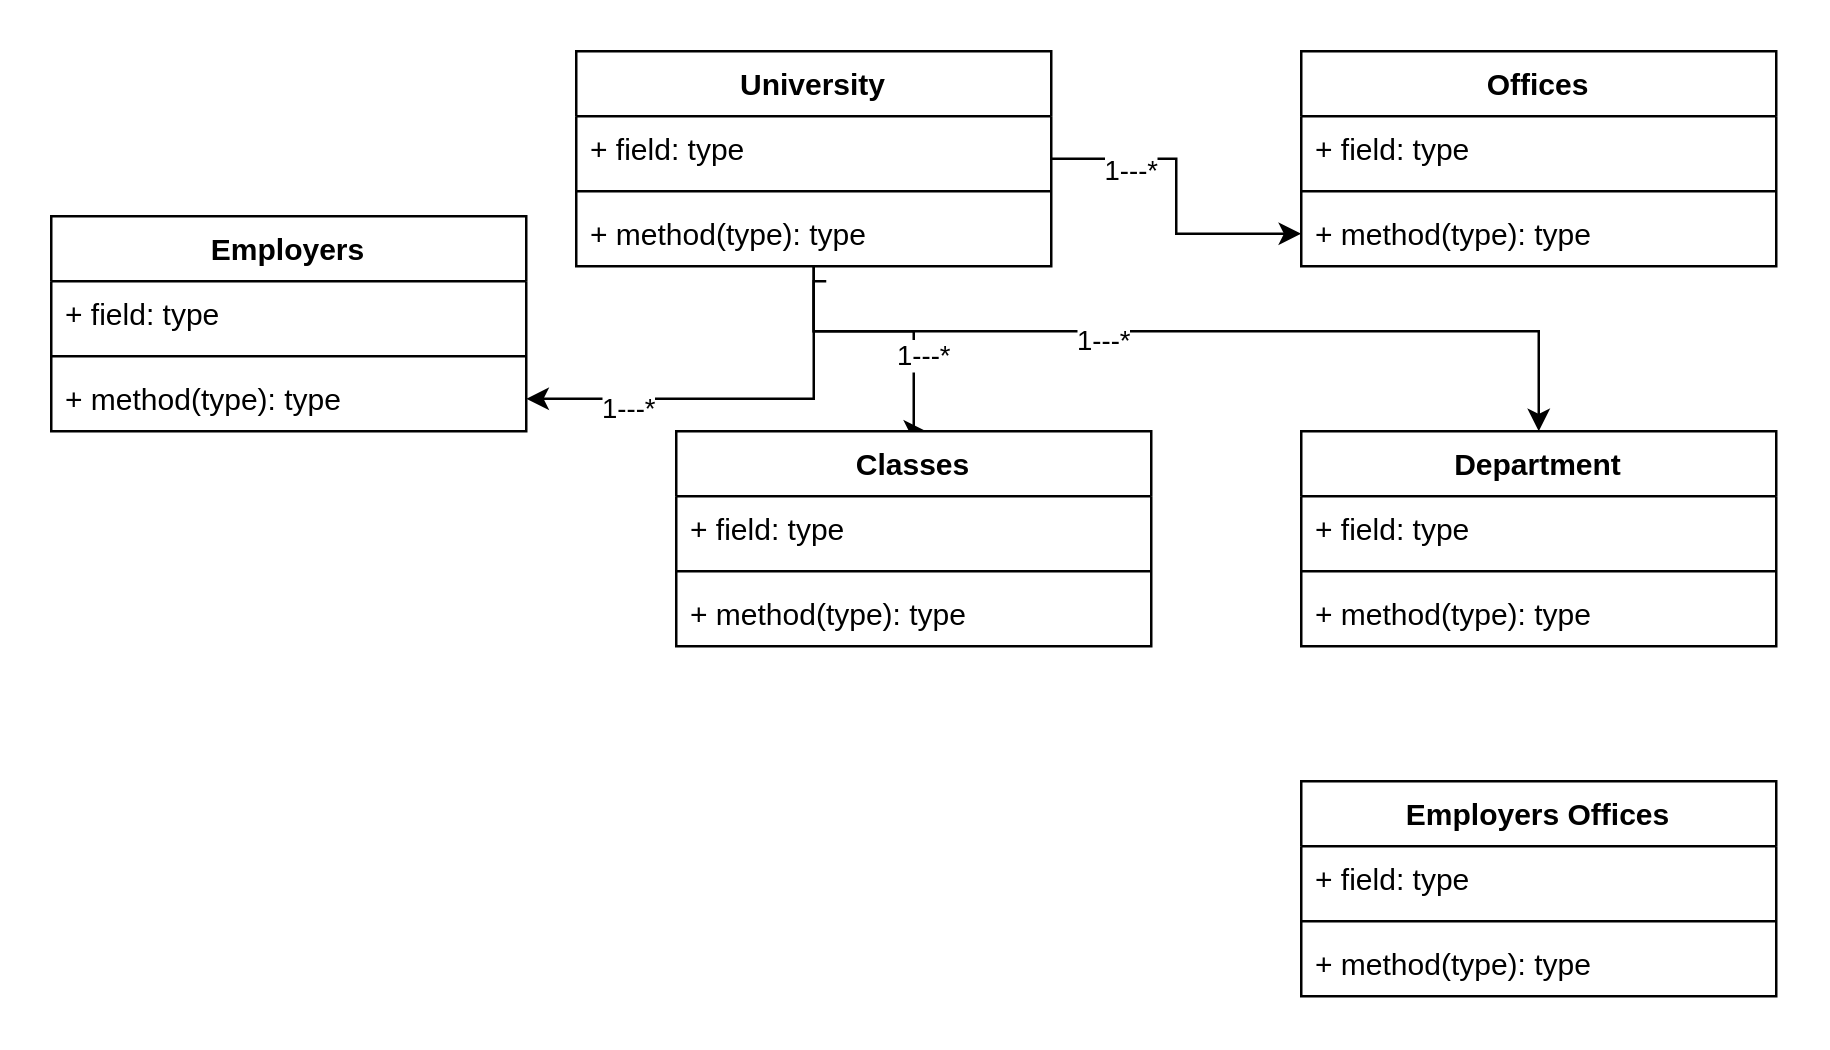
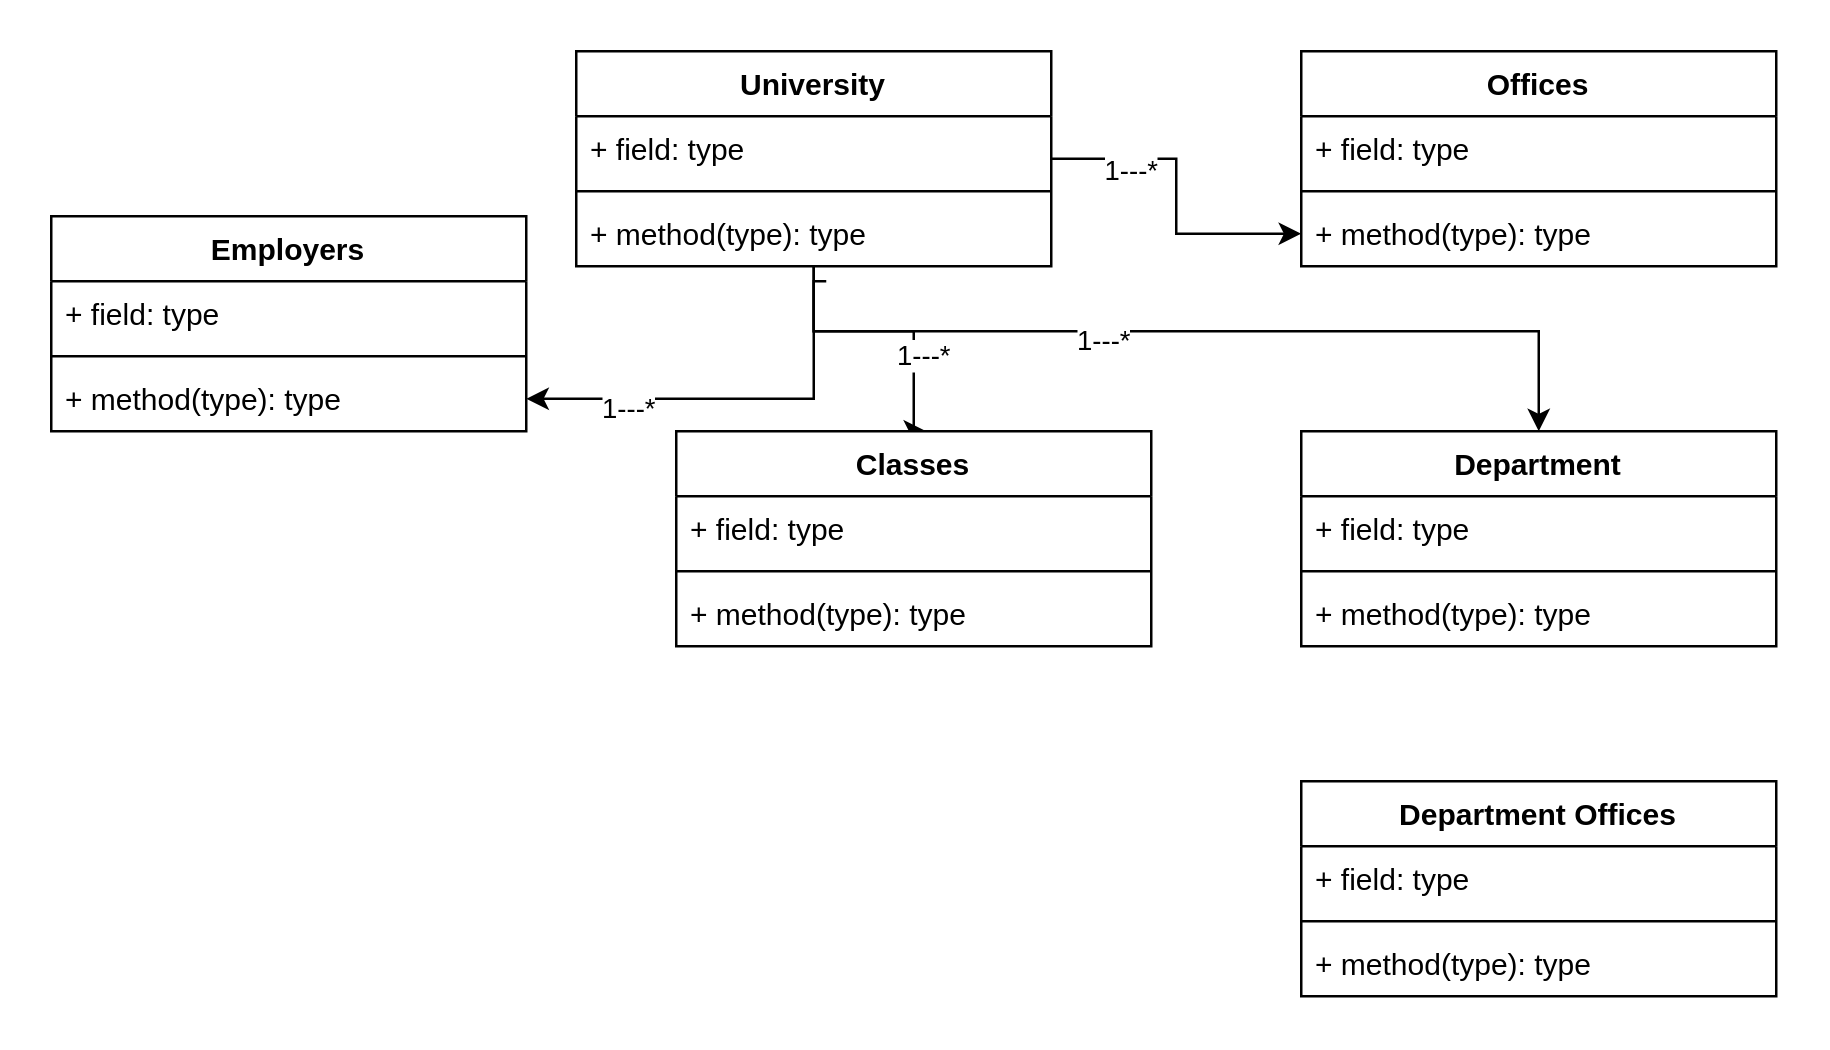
node "Employers Offices": label "Employers Offices" -> "Department Offices"
